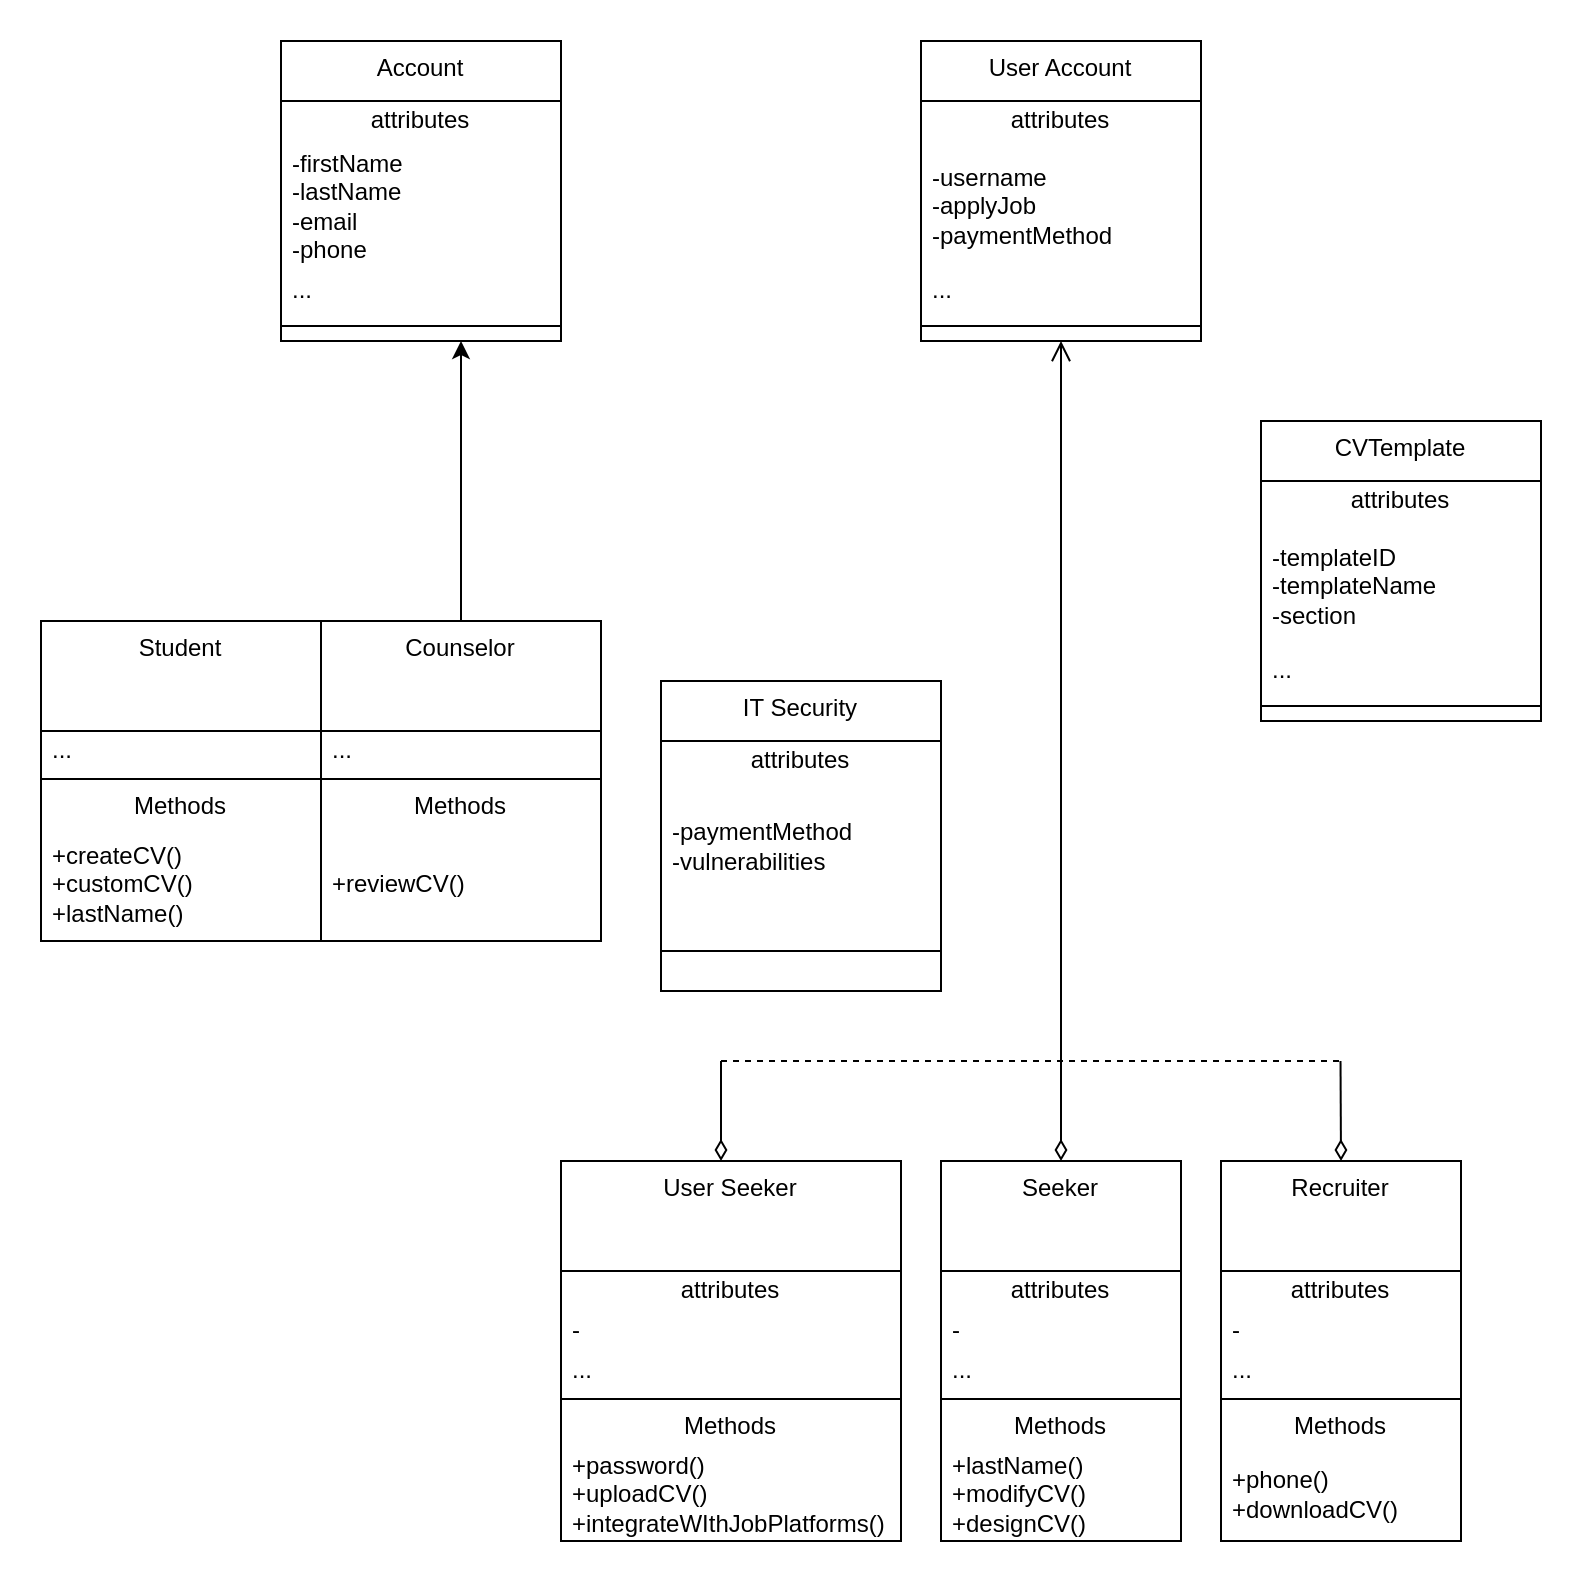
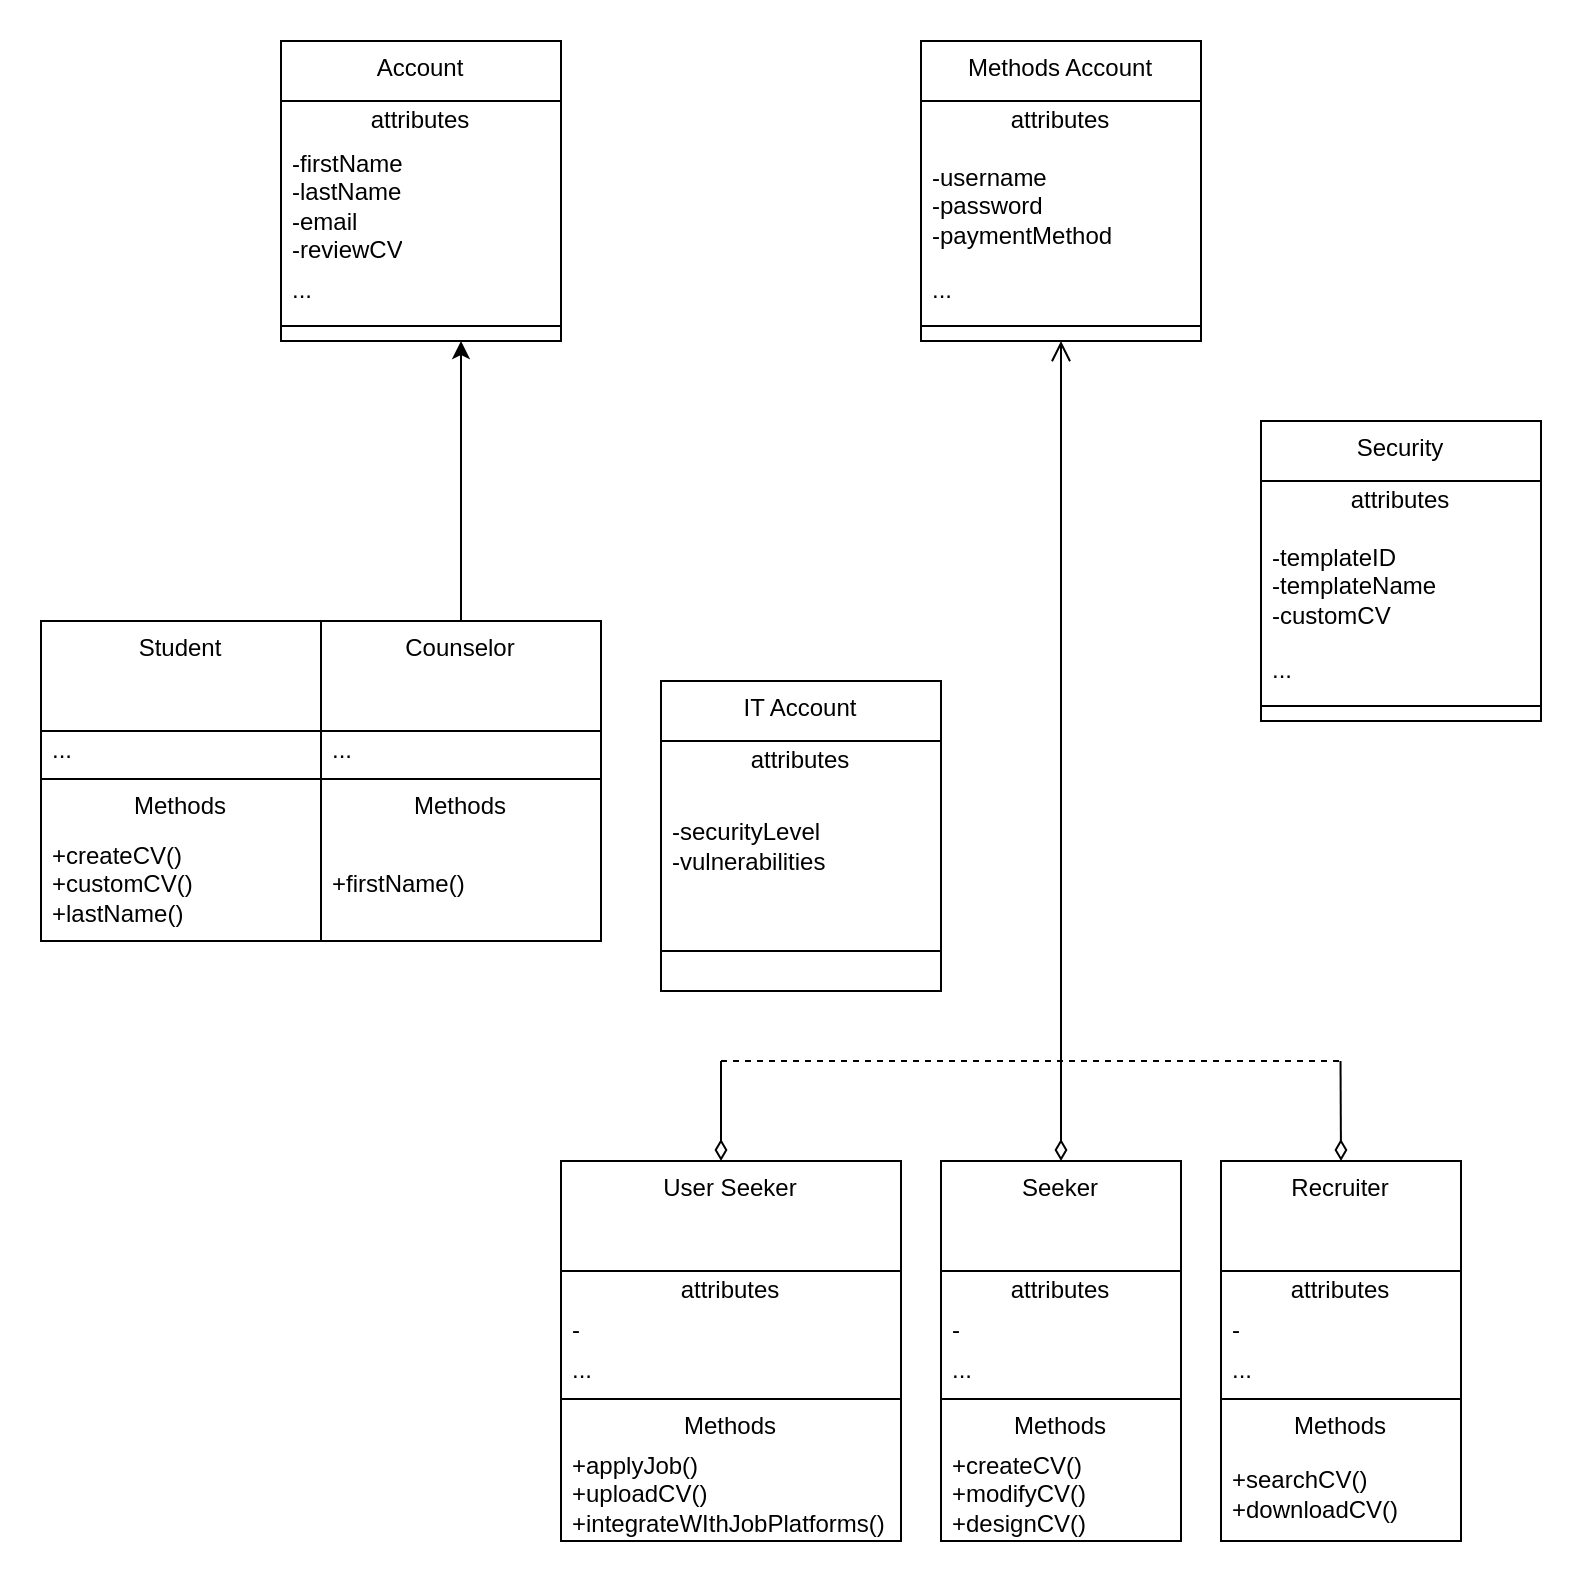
node "User Account": label "User Account" -> "Methods Account"
node "-firstName -lastName -email -phone": label "-firstName -lastName -email -phone" -> "-firstName -lastName -email -reviewCV"
node "-username -applyJob -paymentMethod": label "-username -applyJob -paymentMethod" -> "-username -password -paymentMethod"
node "CVTemplate": label "CVTemplate" -> "Security"
node "-templateID -templateName -section": label "-templateID -templateName -section" -> "-templateID -templateName -customCV"
node "IT Security": label "IT Security" -> "IT Account"
node "-paymentMethod -vulnerabilities": label "-paymentMethod -vulnerabilities" -> "-securityLevel -vulnerabilities"
node "+reviewCV()": label "+reviewCV()" -> "+firstName()"
node "+password()+uploadCV()+integrateWIthJobPlatforms()": label "+password()+uploadCV()+integrateWIthJobPlatforms()" -> "+applyJob()+uploadCV()+integrateWIthJobPlatforms()"
node "+lastName() +modifyCV() +designCV()": label "+lastName() +modifyCV() +designCV()" -> "+createCV() +modifyCV() +designCV()"
node "+phone() +downloadCV()": label "+phone() +downloadCV()" -> "+searchCV() +downloadCV()"
